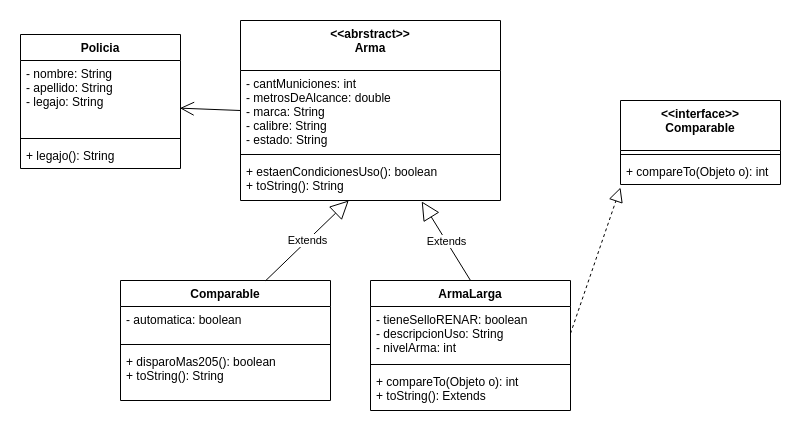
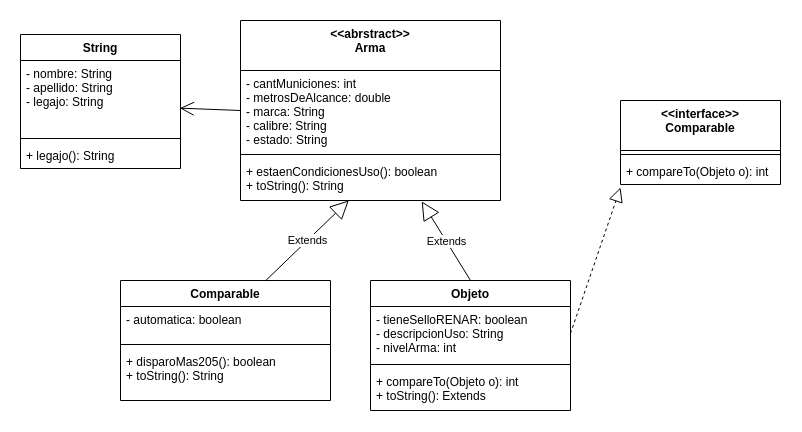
node "Policia": label "Policia" -> "String"
node "ArmaLarga": label "ArmaLarga" -> "Objeto"
